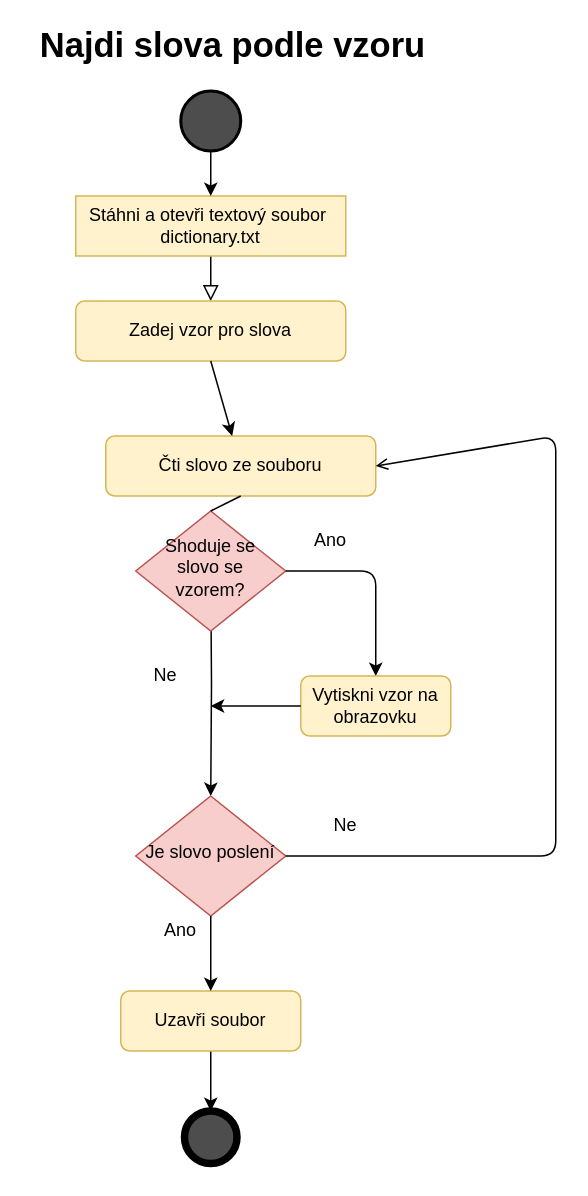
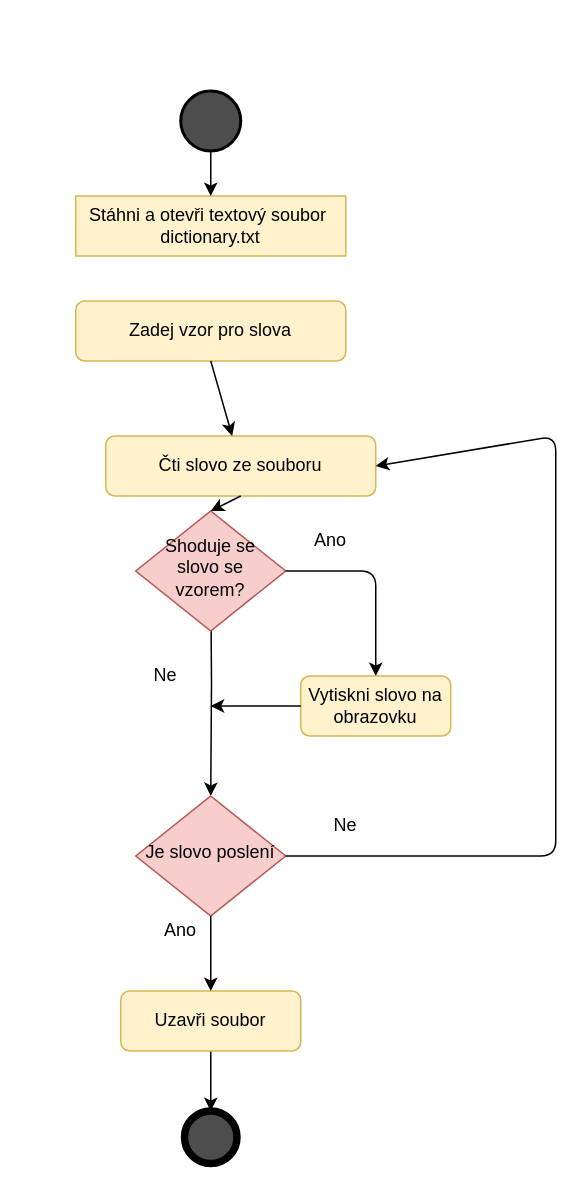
node "Najdi slova podle vzoru": removed
edge "Stáhni a otevři textový soubor dictionary.txt" -> "Zadej vzor pro slova": removed
edge "Je slovo poslení" -> "Čti slovo ze souboru": arrowhead open -> classic
edge "Čti slovo ze souboru" -- "Shoduje se slovo se vzorem?": arrowhead none -> classic
node "Vytiskni vzor na obrazovku": label "Vytiskni vzor na obrazovku" -> "Vytiskni slovo na obrazovku"
